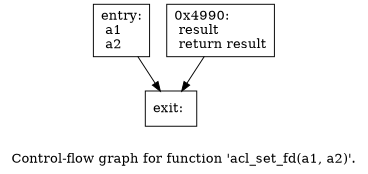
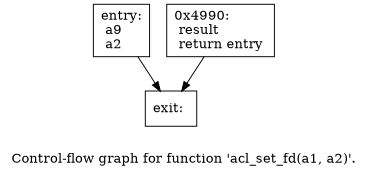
node "entry:": text "a1" -> "a9"
node "0x4990:": text "return result" -> "return entry"
